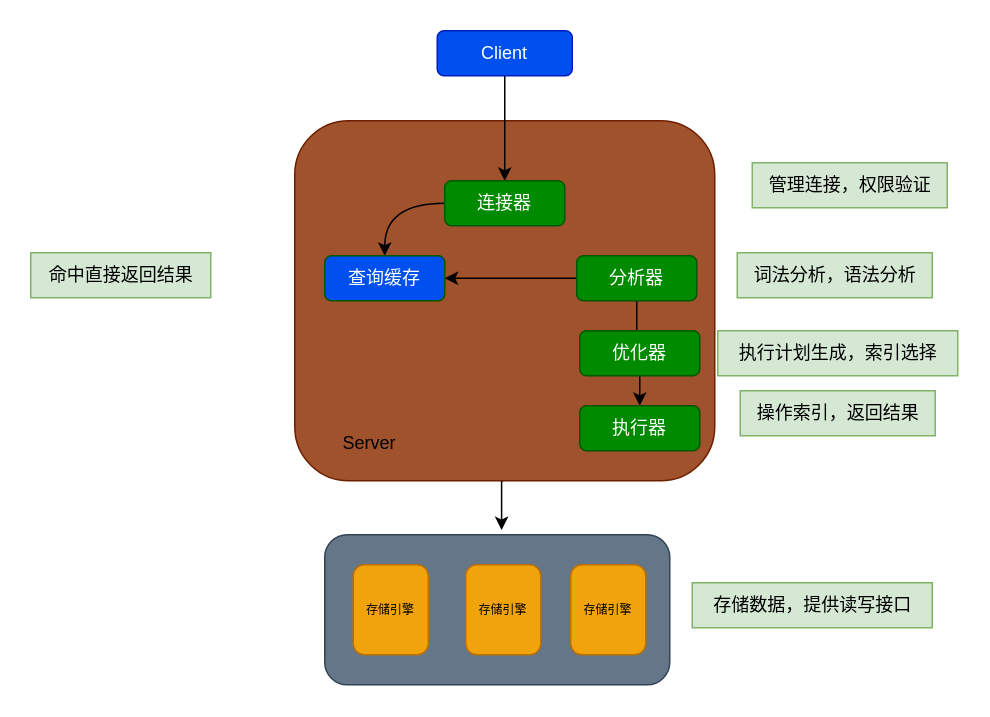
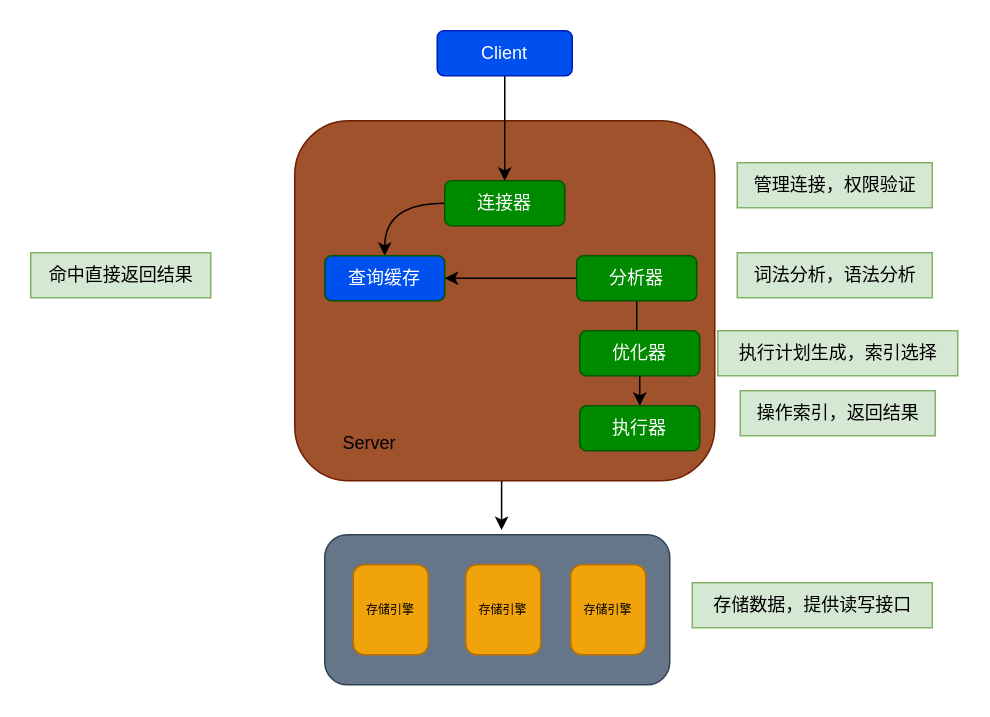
node "管理连接，权限验证": moved (850, 185) -> (835, 185)
